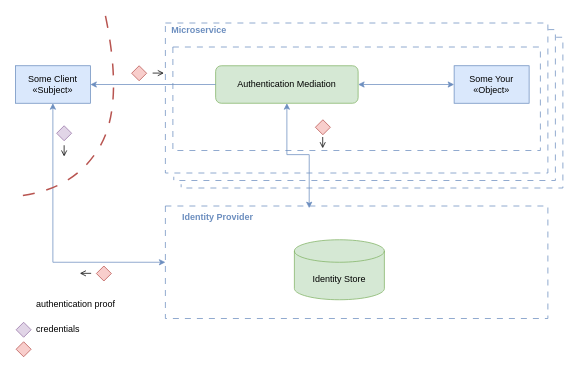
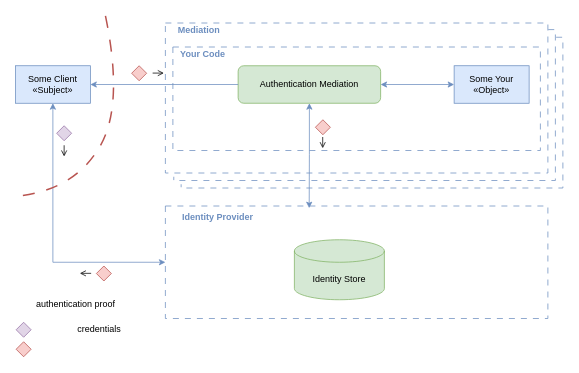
node "Microservice": label "Microservice" -> "Mediation"
node "Your Code": added
node "Authentication Mediation": moved (287, 84) -> (309, 84)
node "credentials": moved (57, 330) -> (99, 330)
